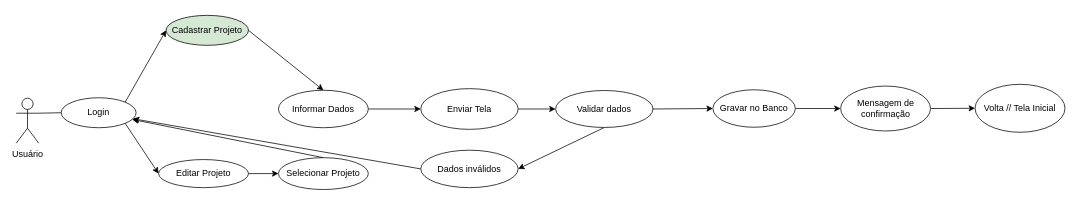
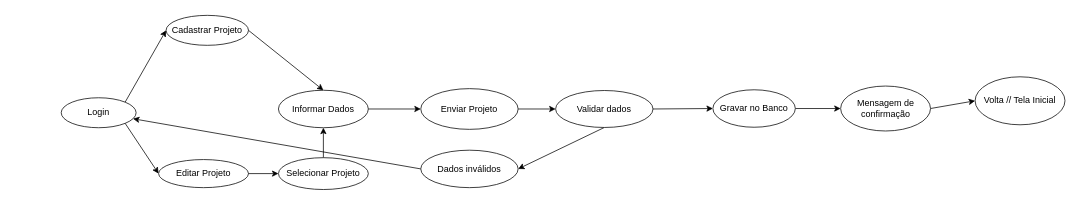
node "Cadastrar Projeto": fillcolor #d5e8d4 -> #ffffff
node "Volta // Tela Inicial": moved (1020, 108) -> (1020, 101)
node "Enviar Tela": label "Enviar Tela" -> "Enviar Projeto"
edge "Login" -- "Usuário": removed
node "Usuário": removed
edge "Selecionar Projeto" -> "Login": now "Selecionar Projeto" -> "Informar Dados"
